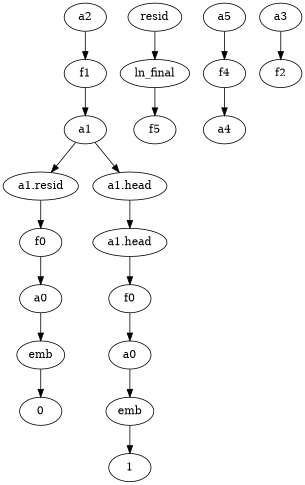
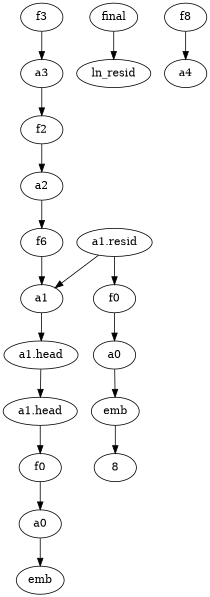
node "f3": added
node "resid": label "resid" -> "final"
node "a5": removed
node "f1": label "f1" -> "f6"
node "ln_final": label "ln_final" -> "ln_resid"
node "f4": label "f4" -> "f8"
node "f5": removed
edge "f2" -> "a2": added
edge "a1" -> "a1.resid": reversed
node "0": label "0" -> "8"
node "1": removed
